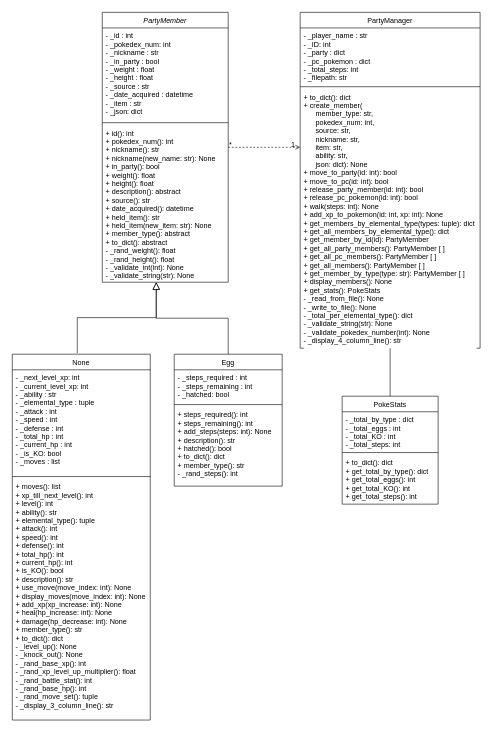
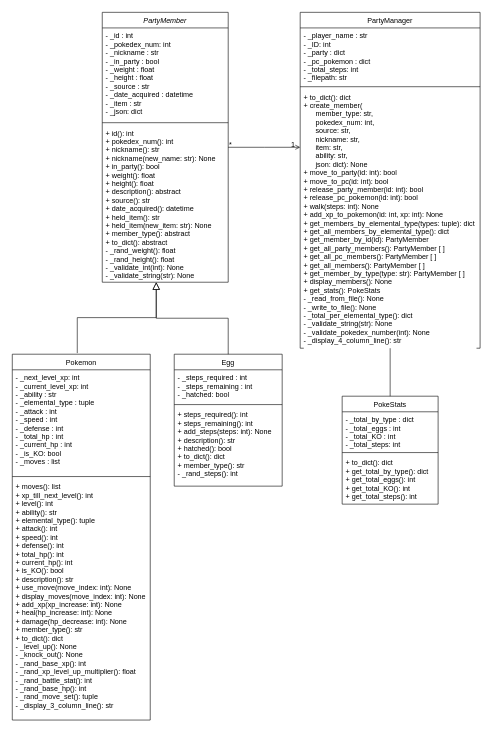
edge "PartyMember" -> "PartyManager": style dashed -> solid
node "None": label "None" -> "Pokemon"
